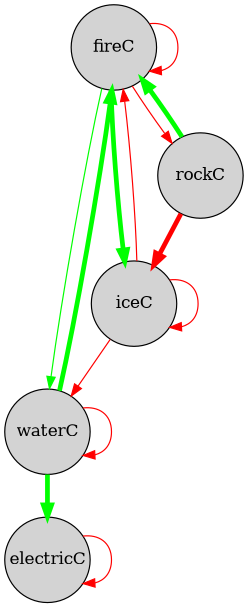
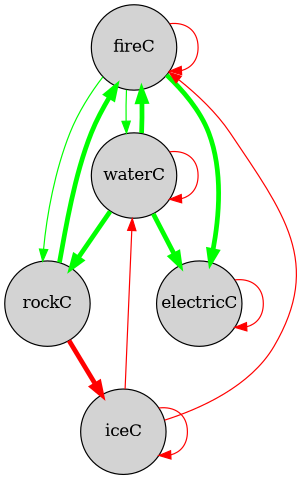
edge "fireC" -> "rockC": color red -> green
edge "fireC" -> "iceC": now "fireC" -> "electricC"
edge "waterC" -> "rockC": added
